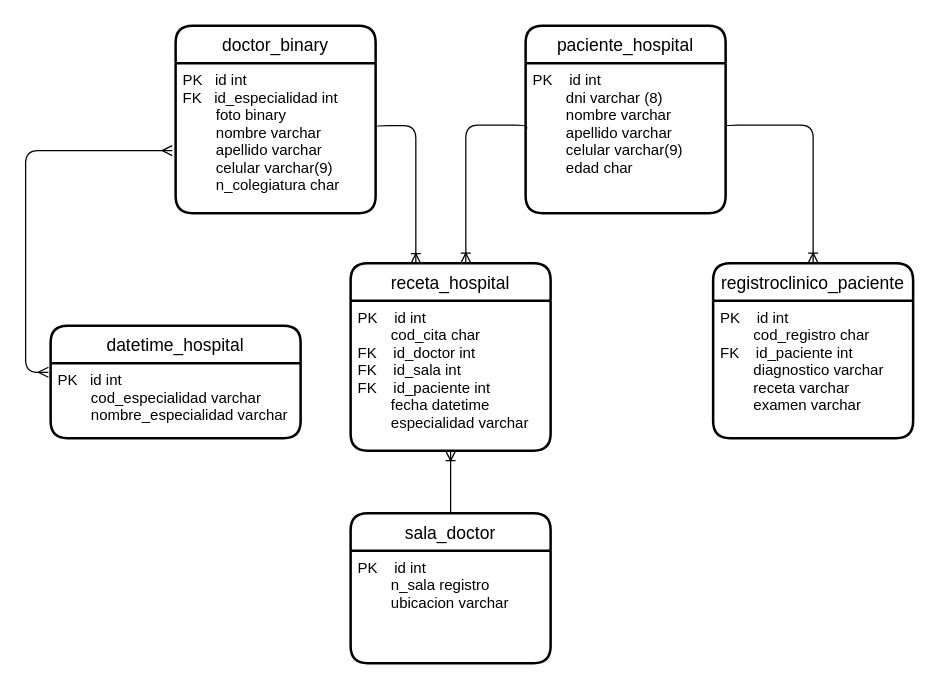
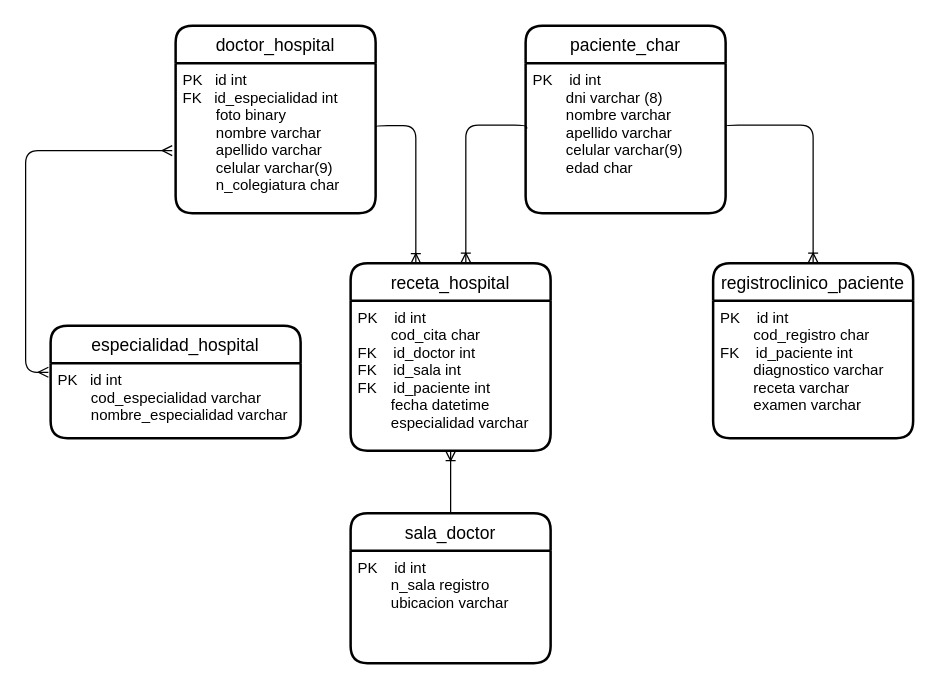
node "doctor_binary": label "doctor_binary" -> "doctor_hospital"
node "paciente_hospital": label "paciente_hospital" -> "paciente_char"
node "datetime_hospital": label "datetime_hospital" -> "especialidad_hospital"
